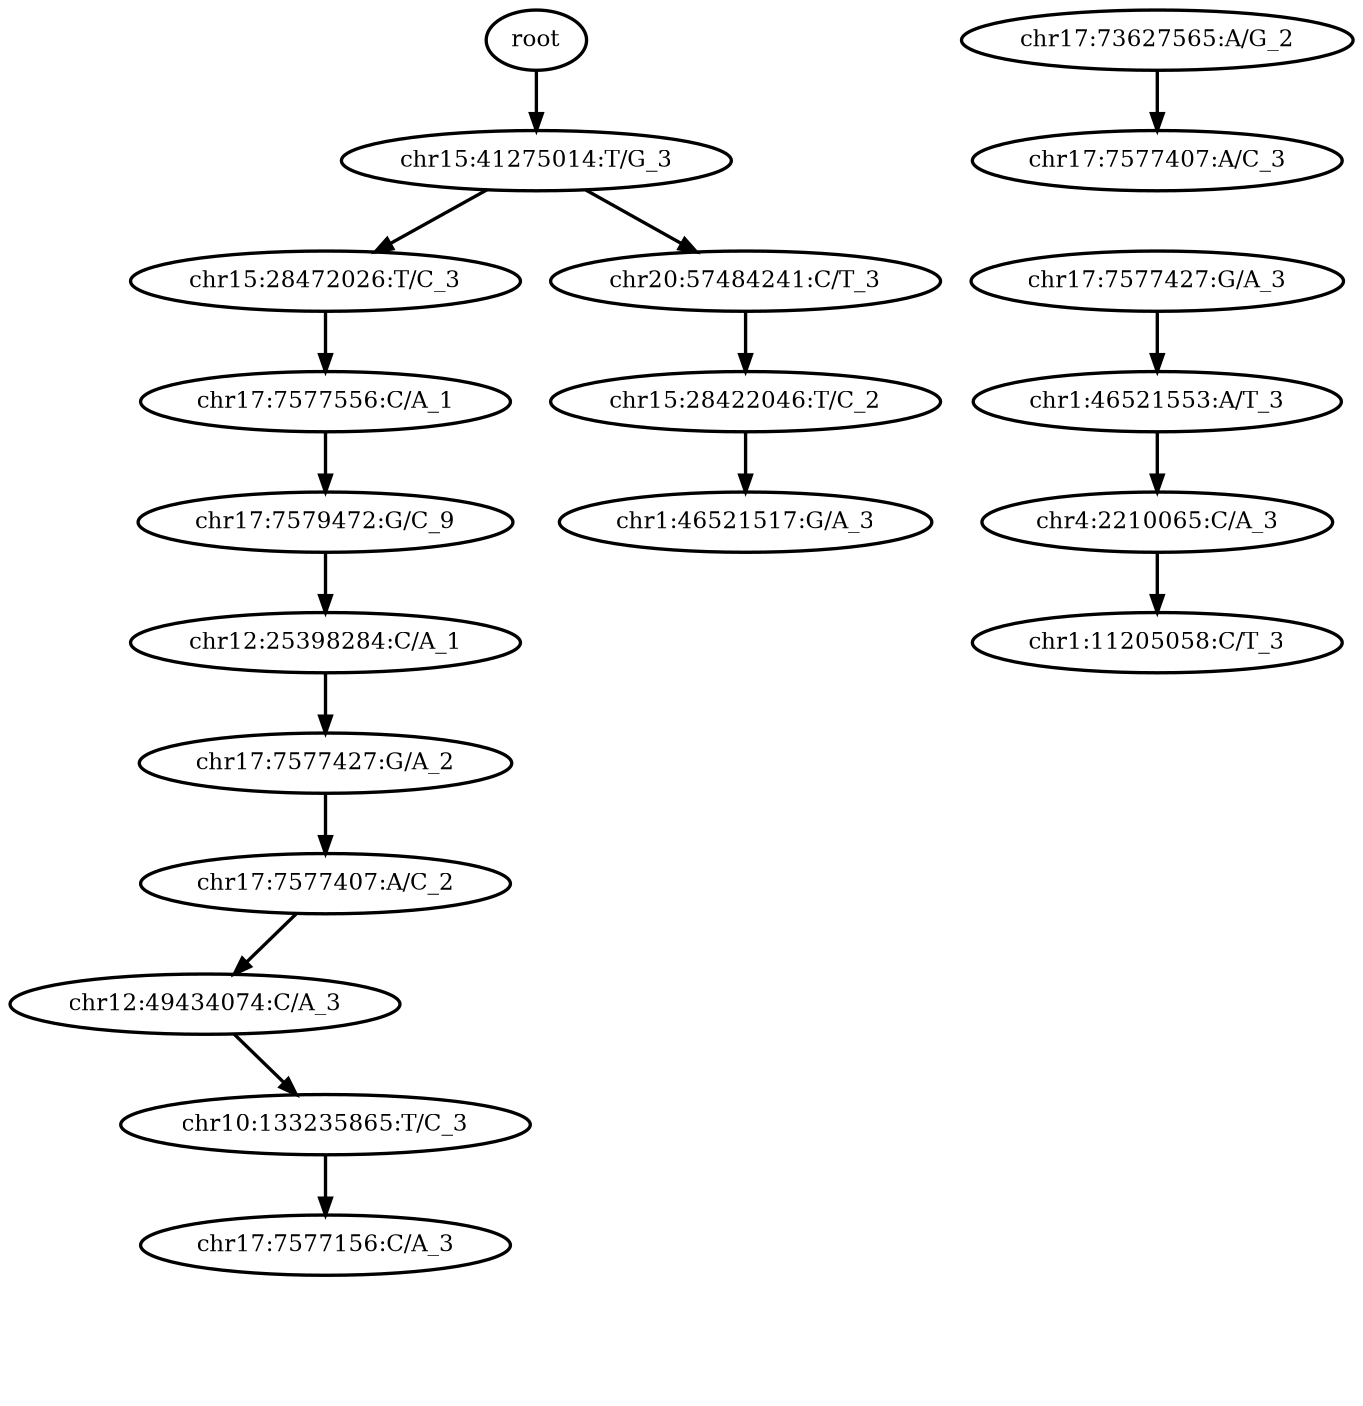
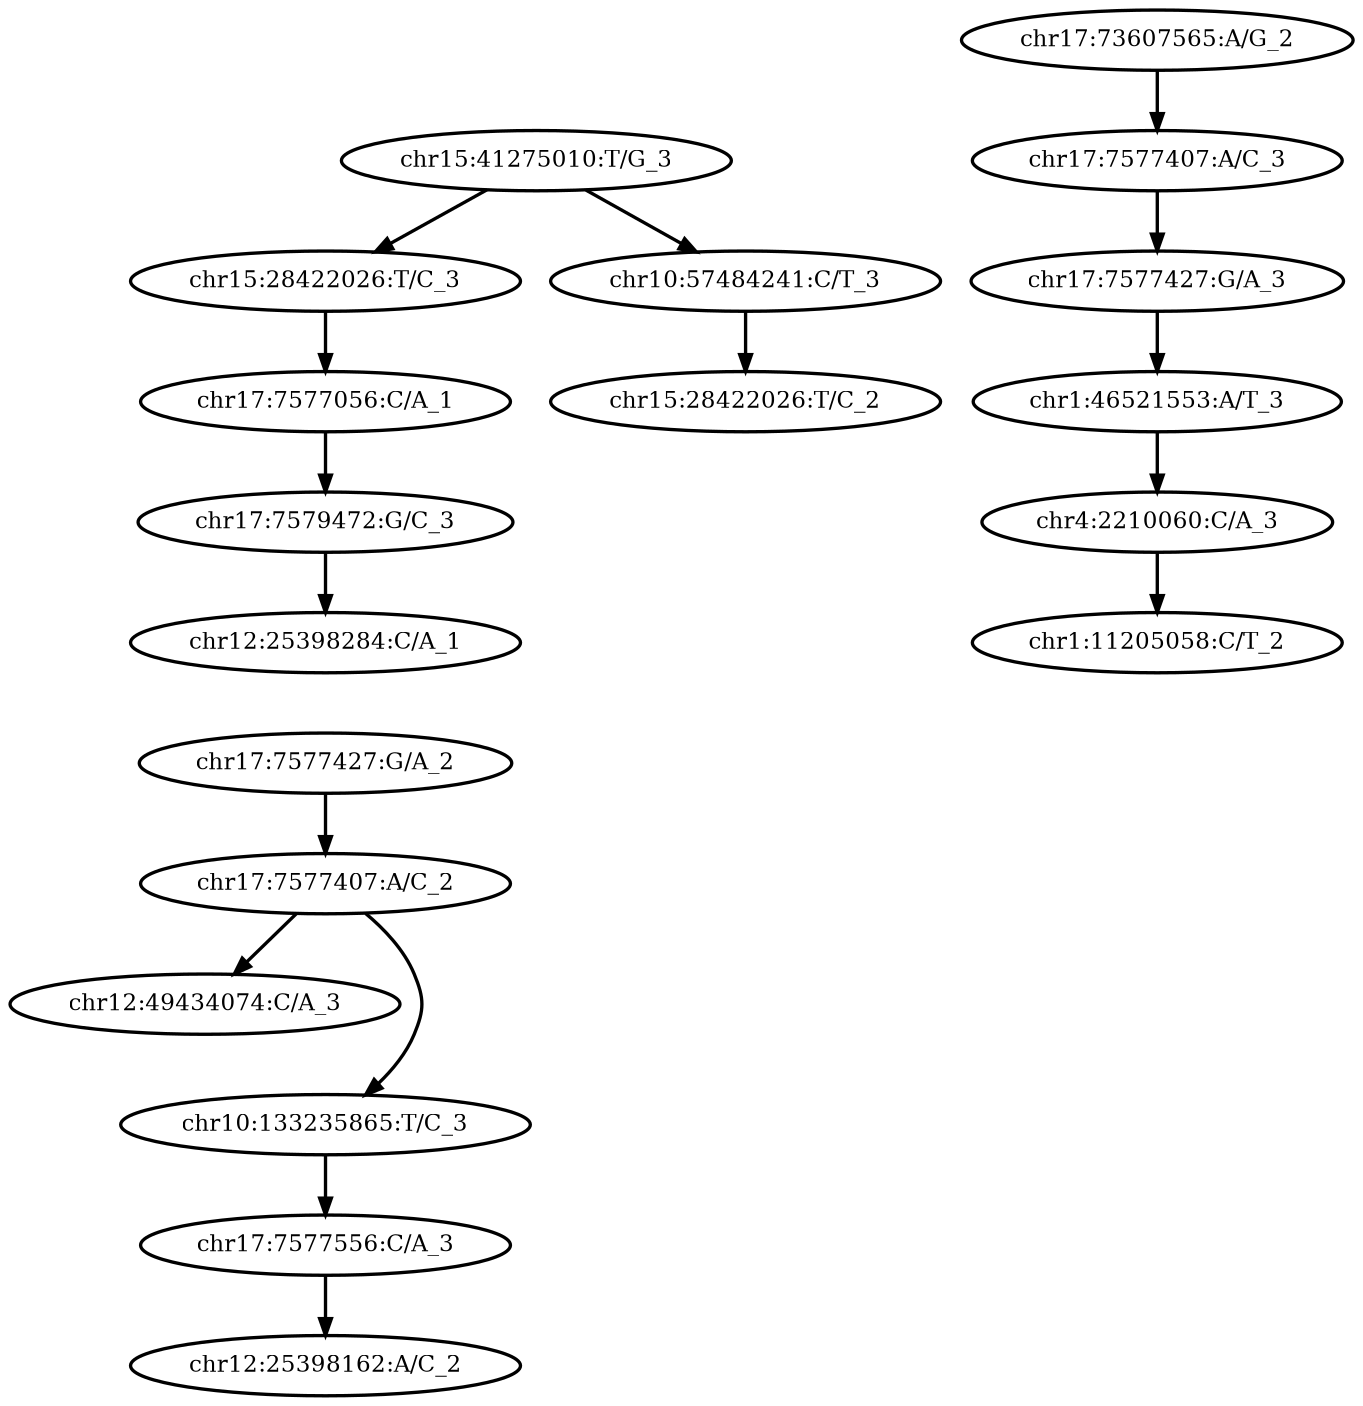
node "root": removed
node "chr17:73627565:A/G_2": label "chr17:73627565:A/G_2" -> "chr17:73607565:A/G_2"
node "chr15:41275014:T/G_3": label "chr15:41275014:T/G_3" -> "chr15:41275010:T/G_3"
edge "chr17:7577407:A/C_3" -> "chr17:7577427:G/A_3": added
node "chr15:28472026:T/C_3": label "chr15:28472026:T/C_3" -> "chr15:28422026:T/C_3"
node "chr20:57484241:C/T_3": label "chr20:57484241:C/T_3" -> "chr10:57484241:C/T_3"
node "chr17:7577556:C/A_1": label "chr17:7577556:C/A_1" -> "chr17:7577056:C/A_1"
node "chr15:28422046:T/C_2": label "chr15:28422046:T/C_2" -> "chr15:28422026:T/C_2"
node "chr17:7579472:G/C_9": label "chr17:7579472:G/C_9" -> "chr17:7579472:G/C_3"
node "chr1:46521517:G/A_3": removed
node "chr4:2210065:C/A_3": label "chr4:2210065:C/A_3" -> "chr4:2210060:C/A_3"
node "chr1:11205058:C/T_3": label "chr1:11205058:C/T_3" -> "chr1:11205058:C/T_2"
edge "chr12:25398284:C/A_1" -> "chr17:7577427:G/A_2": removed
edge "chr12:49434074:C/A_3" -> "chr10:133235865:T/C_3": now "chr17:7577407:A/C_2" -> "chr10:133235865:T/C_3"
node "chr17:7577156:C/A_3": label "chr17:7577156:C/A_3" -> "chr17:7577556:C/A_3"
node "chr12:25398162:A/C_2": added
